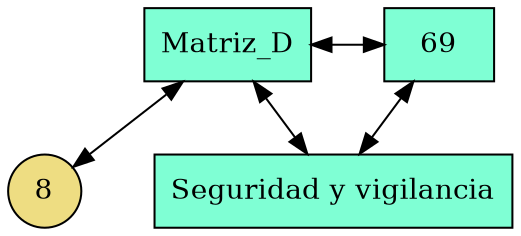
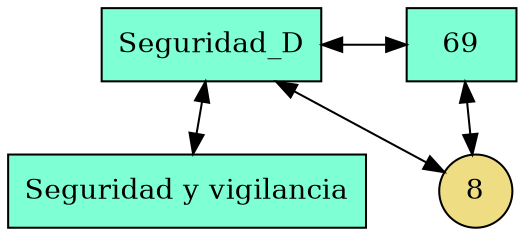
node "Matriz_D": label "Matriz_D" -> "Seguridad_D"
edge "69" -- "Seguridad y vigilancia": now "69" -- "8"
